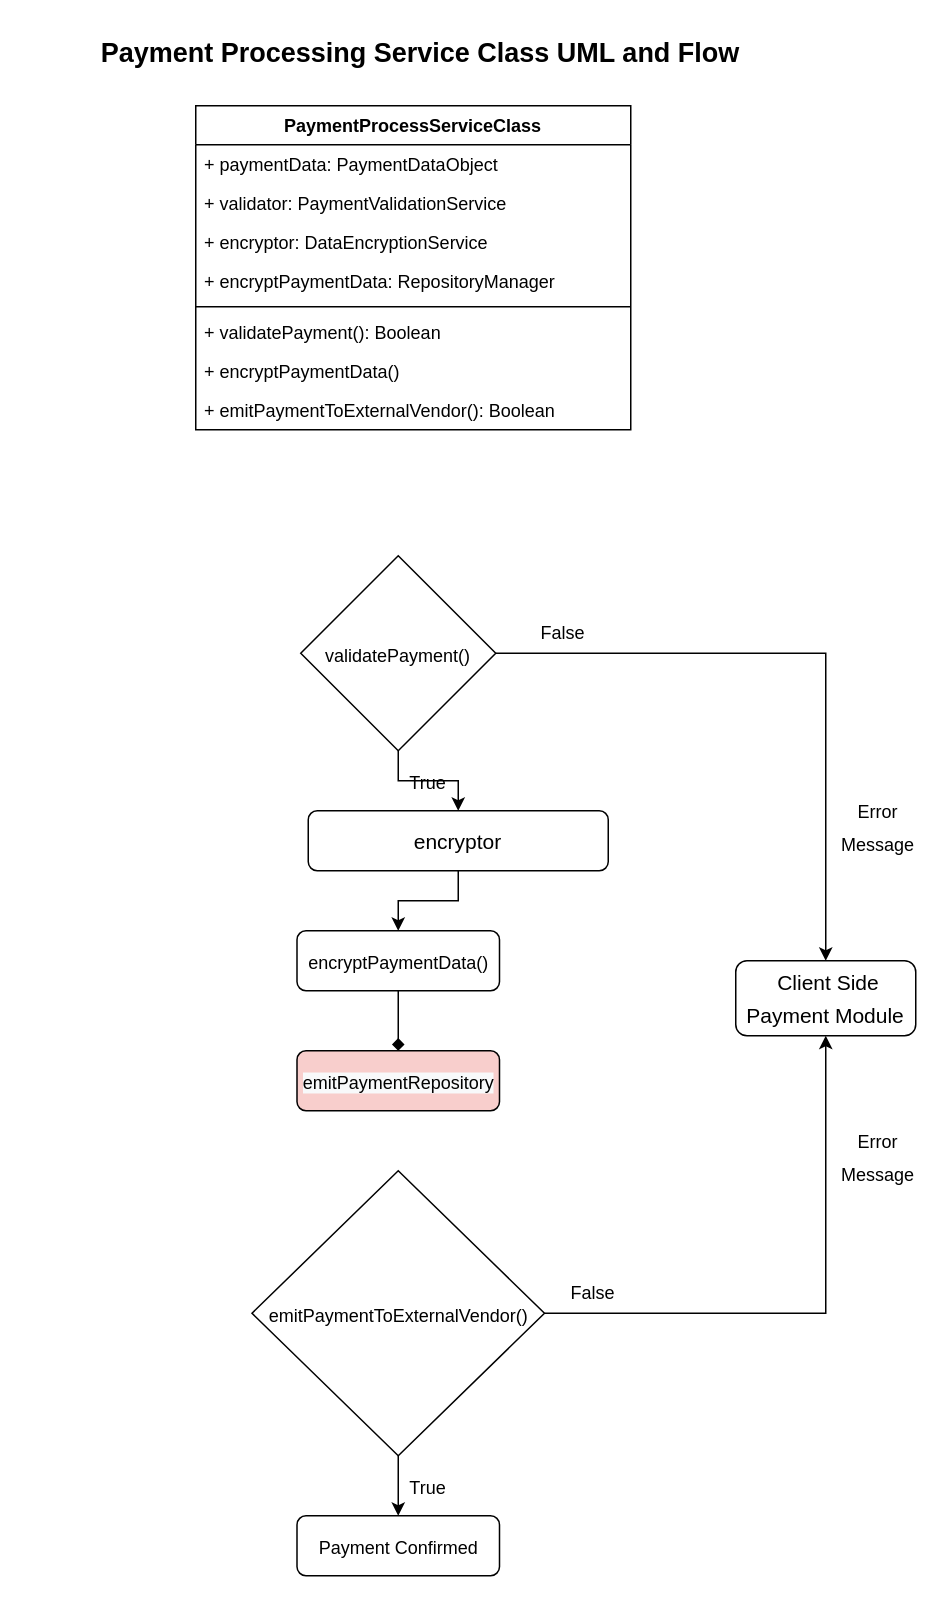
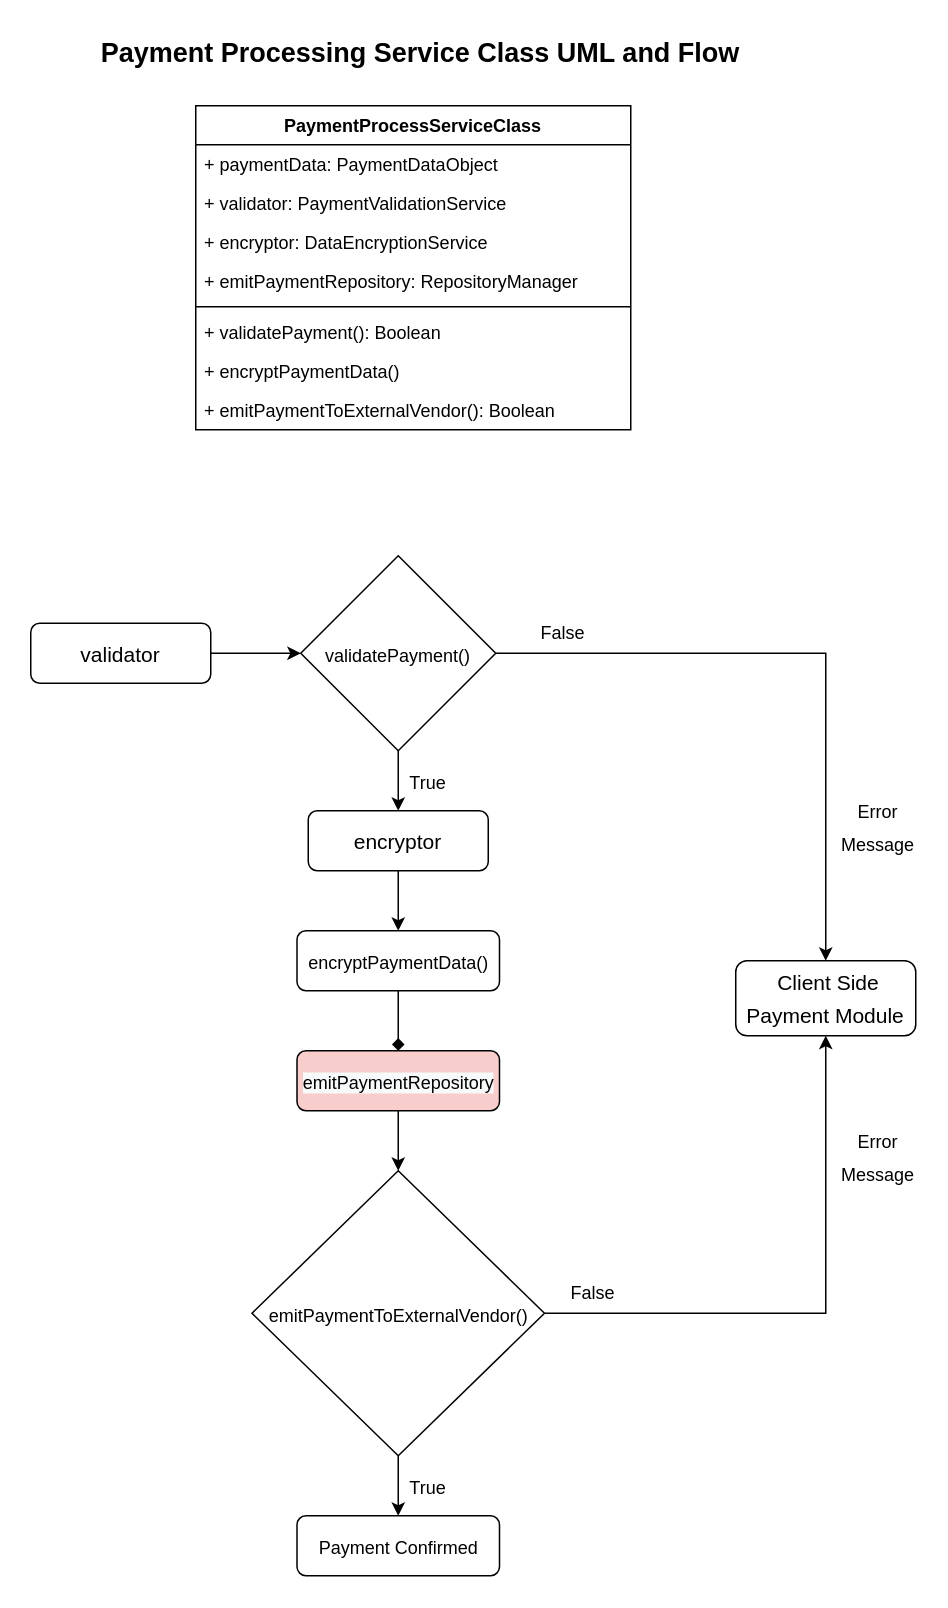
node "+ encryptPaymentData: RepositoryManager": label "+ encryptPaymentData: RepositoryManager" -> "+ emitPaymentRepository: RepositoryManager"
node "validator": added
edge "validator" -> "validatePayment()": added
node "encryptor": size 300x60 -> 180x60
edge "emitPaymentRepository" -> "emitPaymentToExternalVendor()": added
